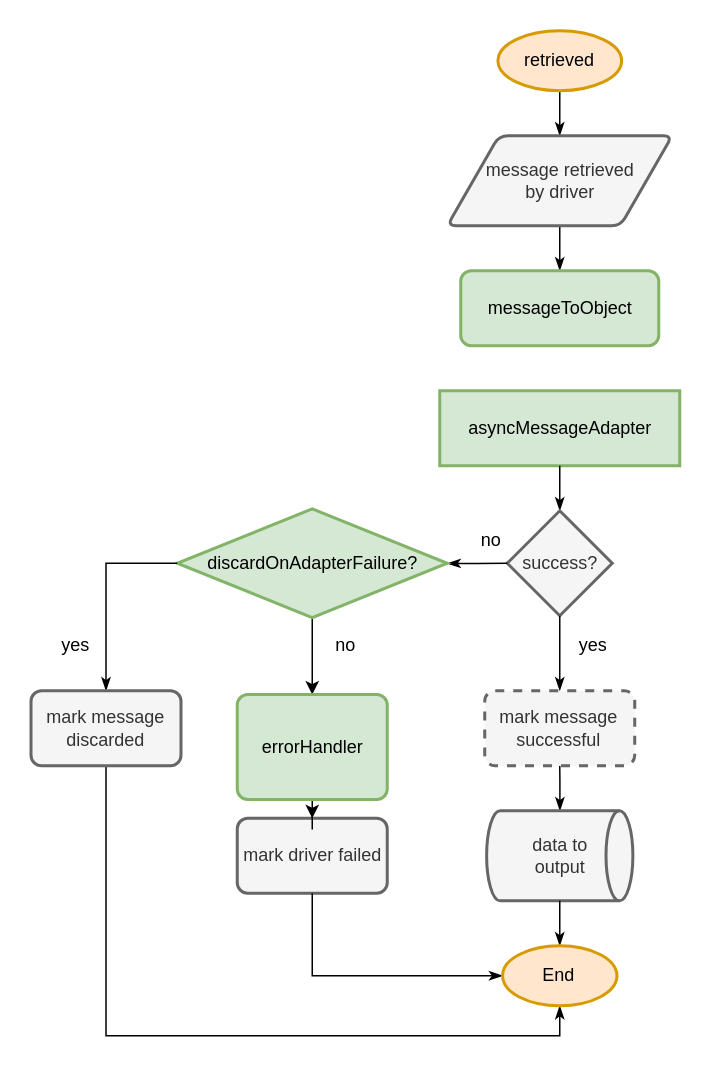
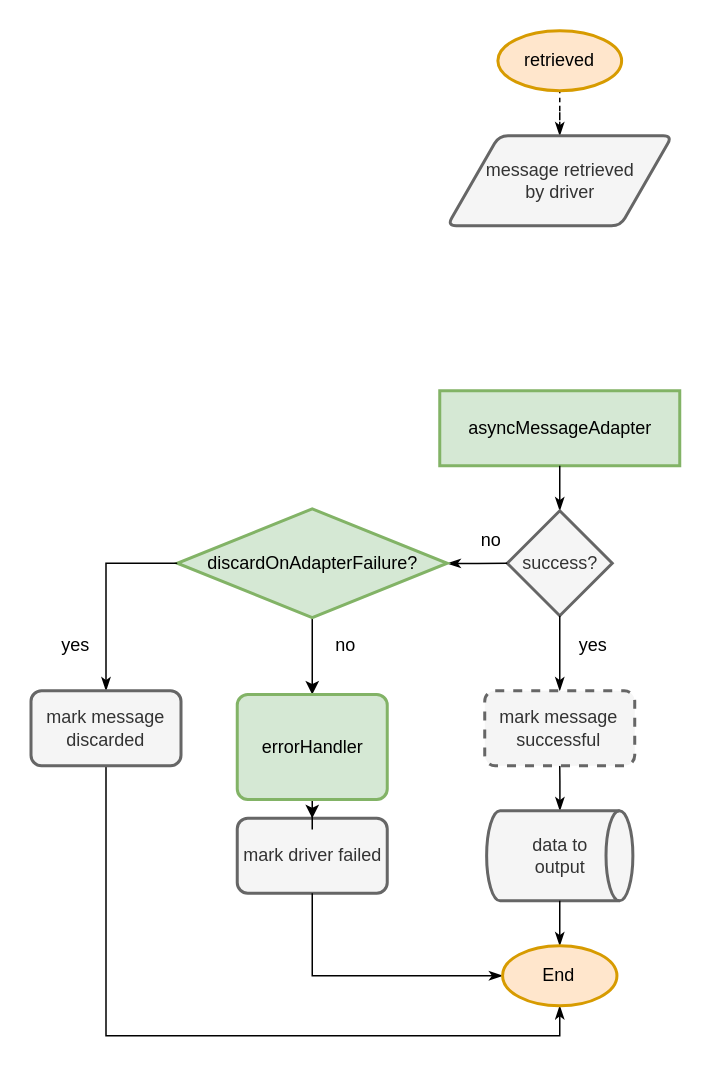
edge "retrieved" -> "message retrieved by driver": style solid -> dashed
edge "message retrieved by driver" -> "messageToObject": removed
node "messageToObject": removed
